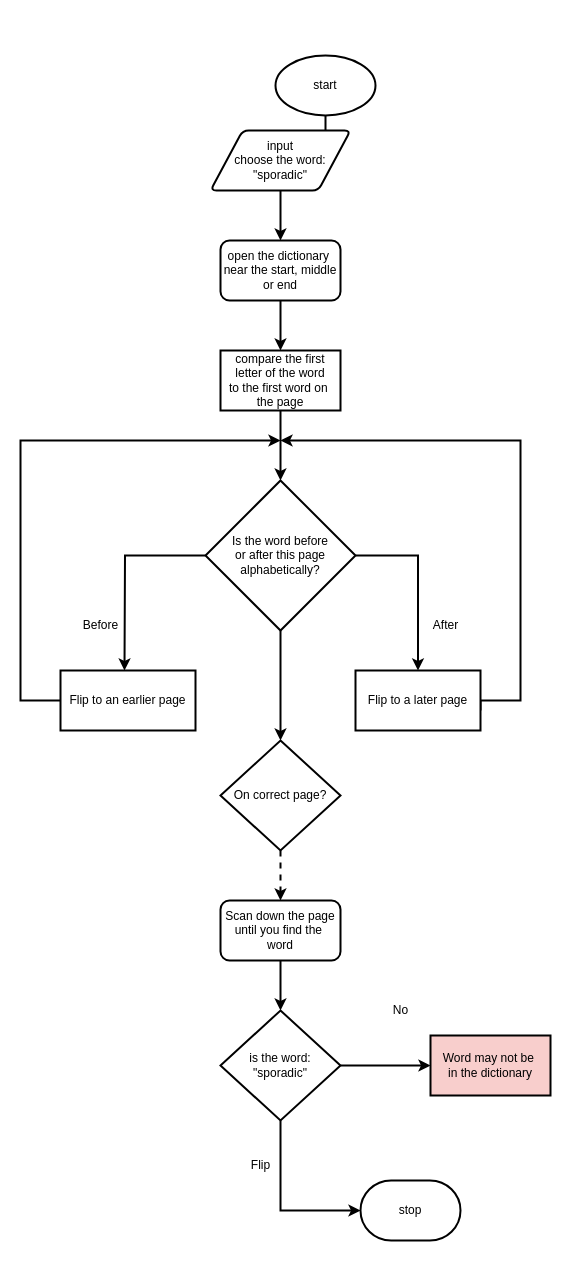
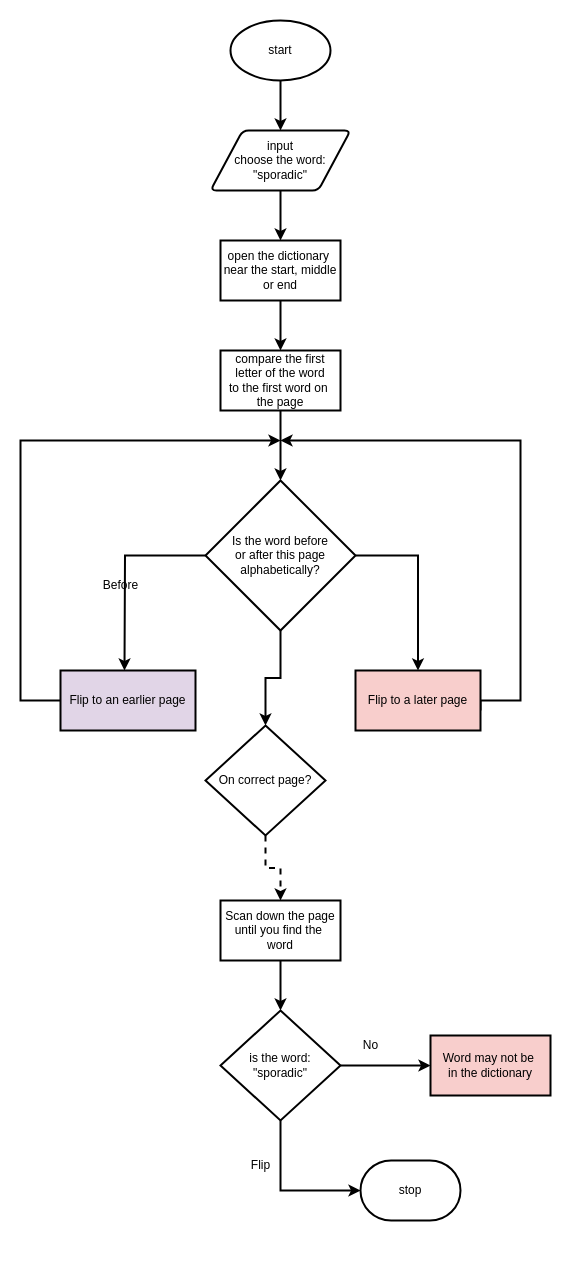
node "start": moved (326, 86) -> (281, 51)
node "open the dictionary near the start, middle or end": shape rounded rectangle -> rectangle
node "Before": moved (101, 626) -> (121, 586)
node "After": removed
node "Flip to an earlier page": fillcolor #ffffff -> #e1d5e7
node "Flip to a later page": fillcolor #ffffff -> #f8cecc
node "On correct page?": moved (281, 796) -> (266, 781)
node "Scan down the page until you find the word": shape rounded rectangle -> rectangle
node "No": moved (401, 1011) -> (371, 1046)
node "stop": moved (411, 1211) -> (411, 1191)
